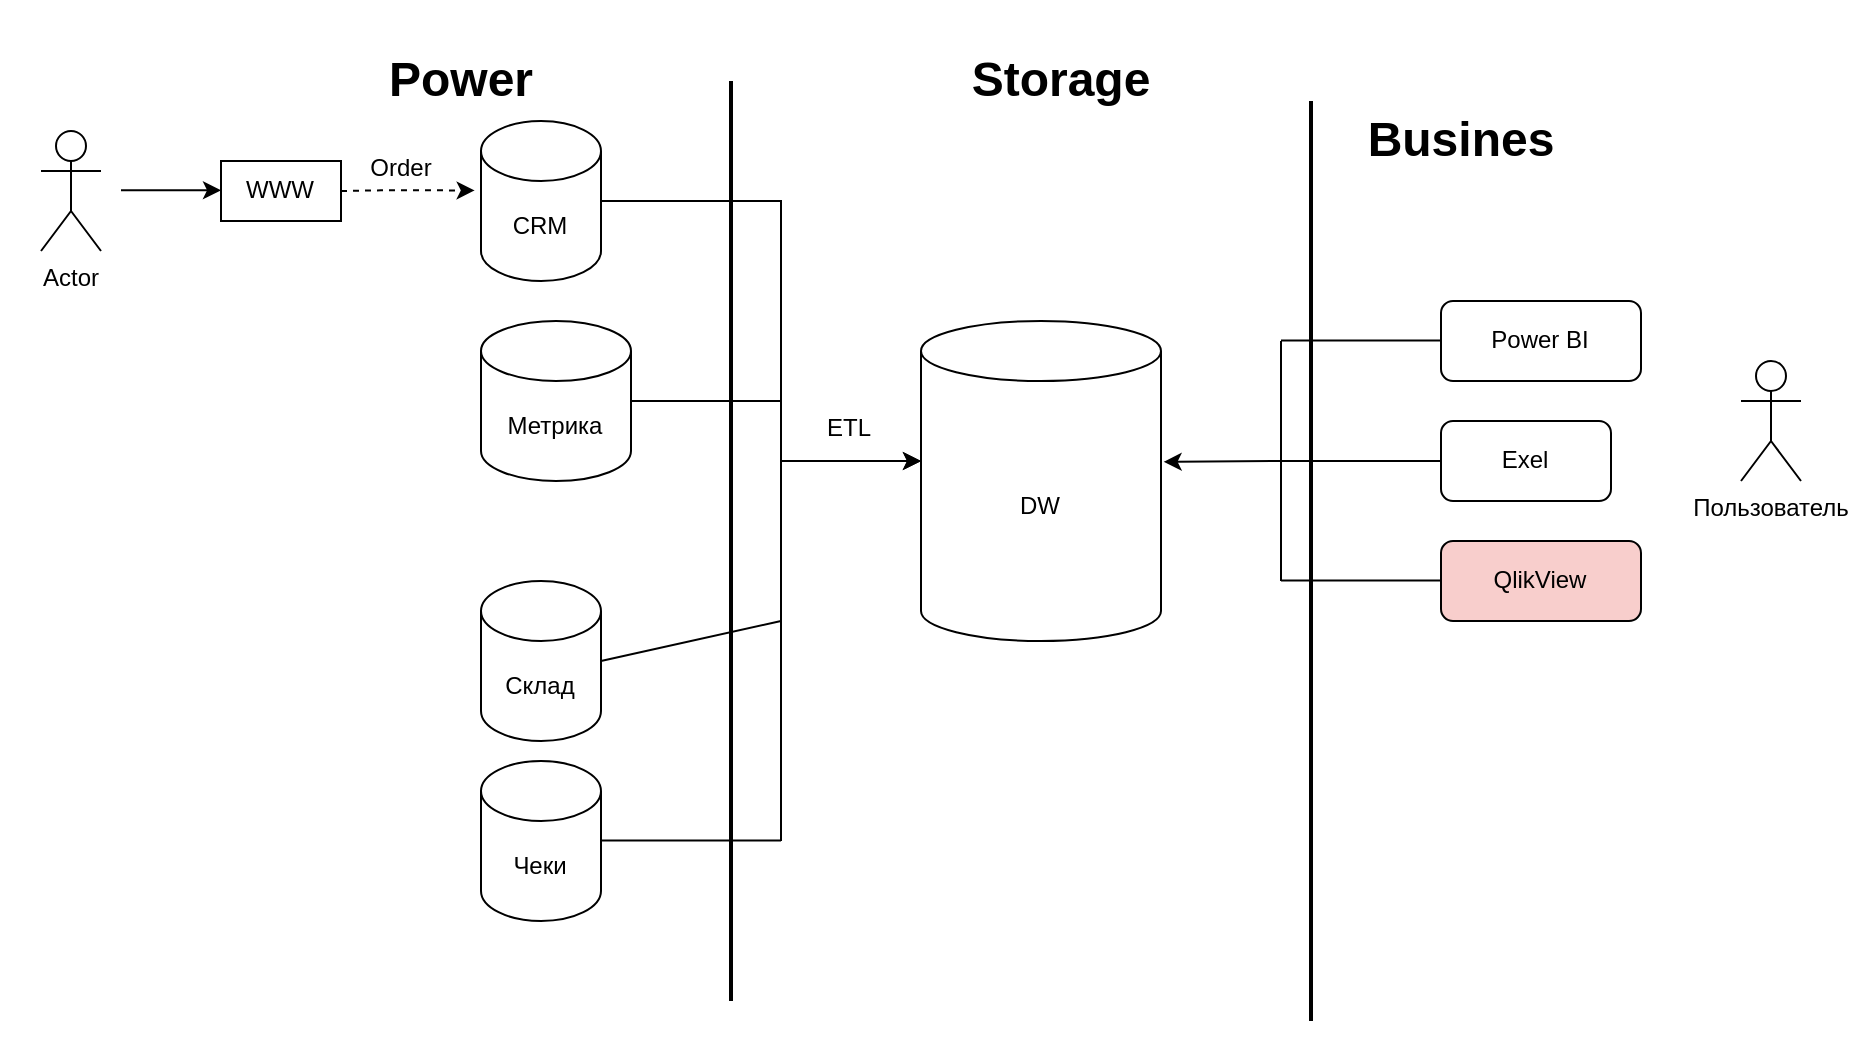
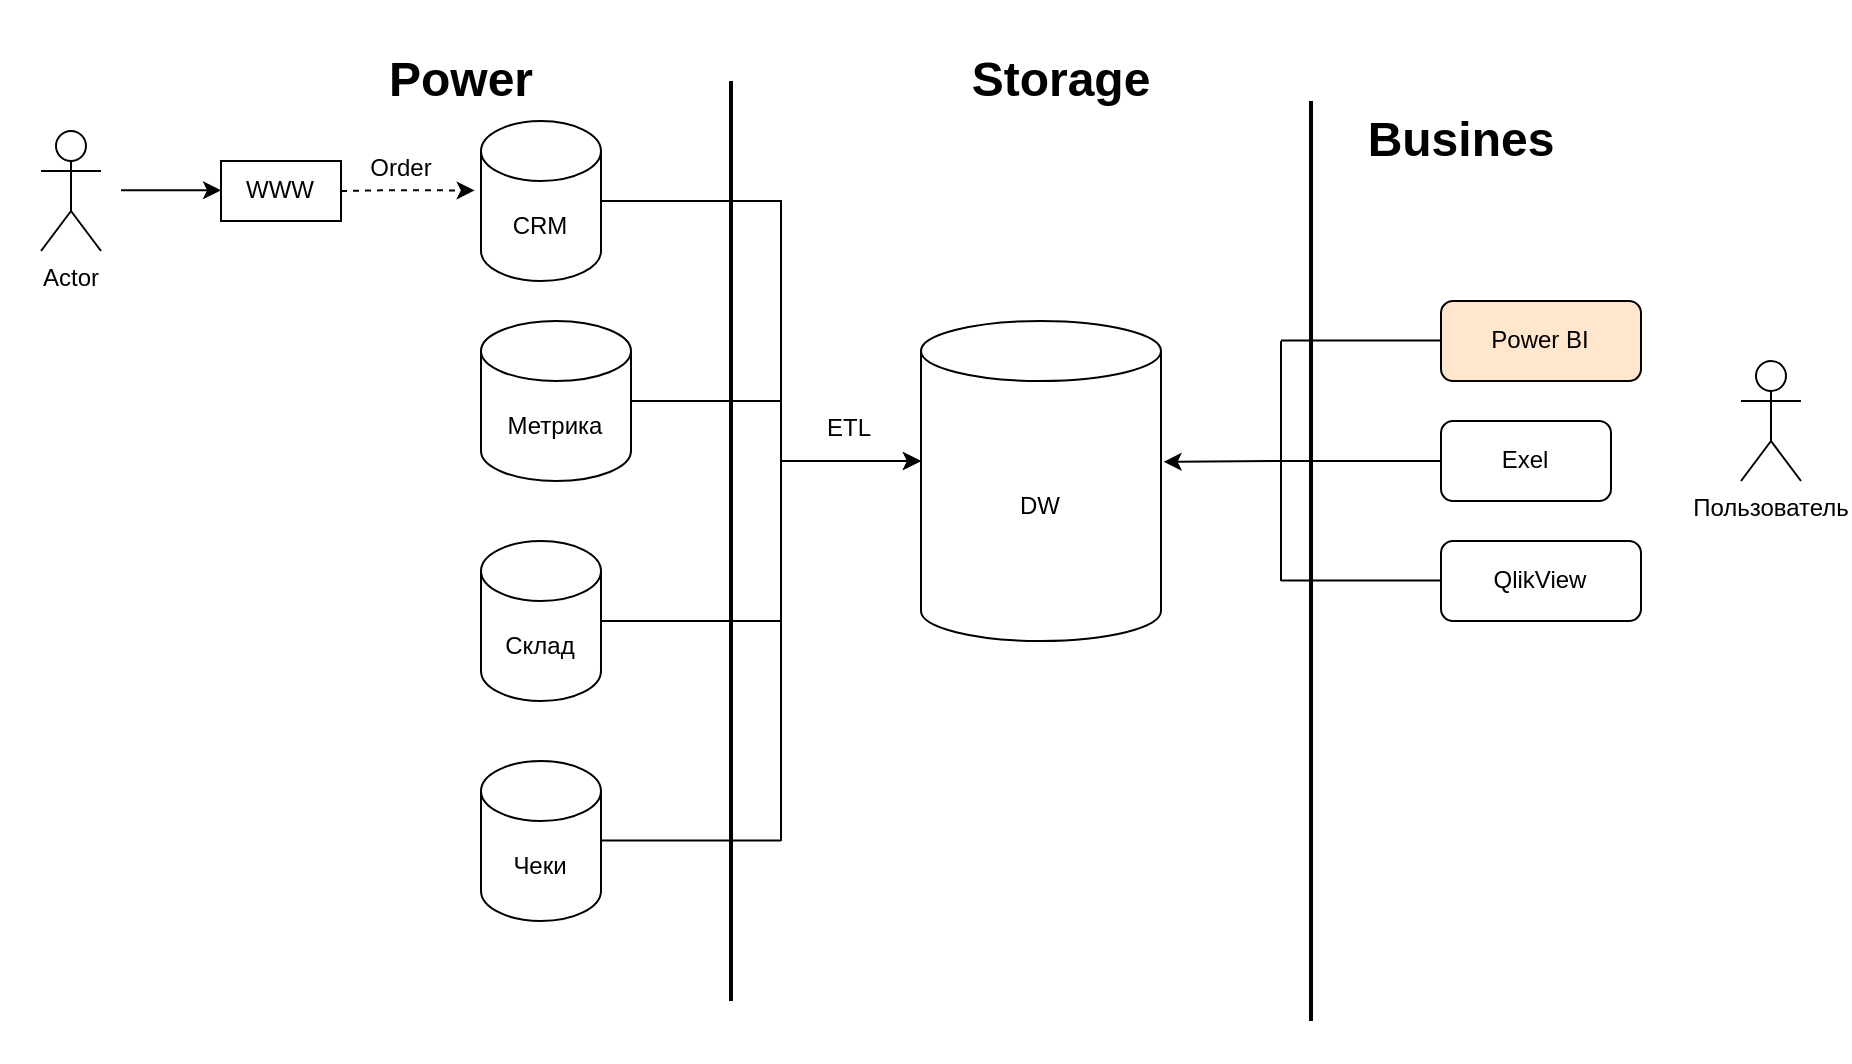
node "Power BI": fillcolor #ffffff -> #ffe6cc
node "QlikView": fillcolor #f8cecc -> #ffffff
node "Склад": moved (541, 661) -> (541, 621)
